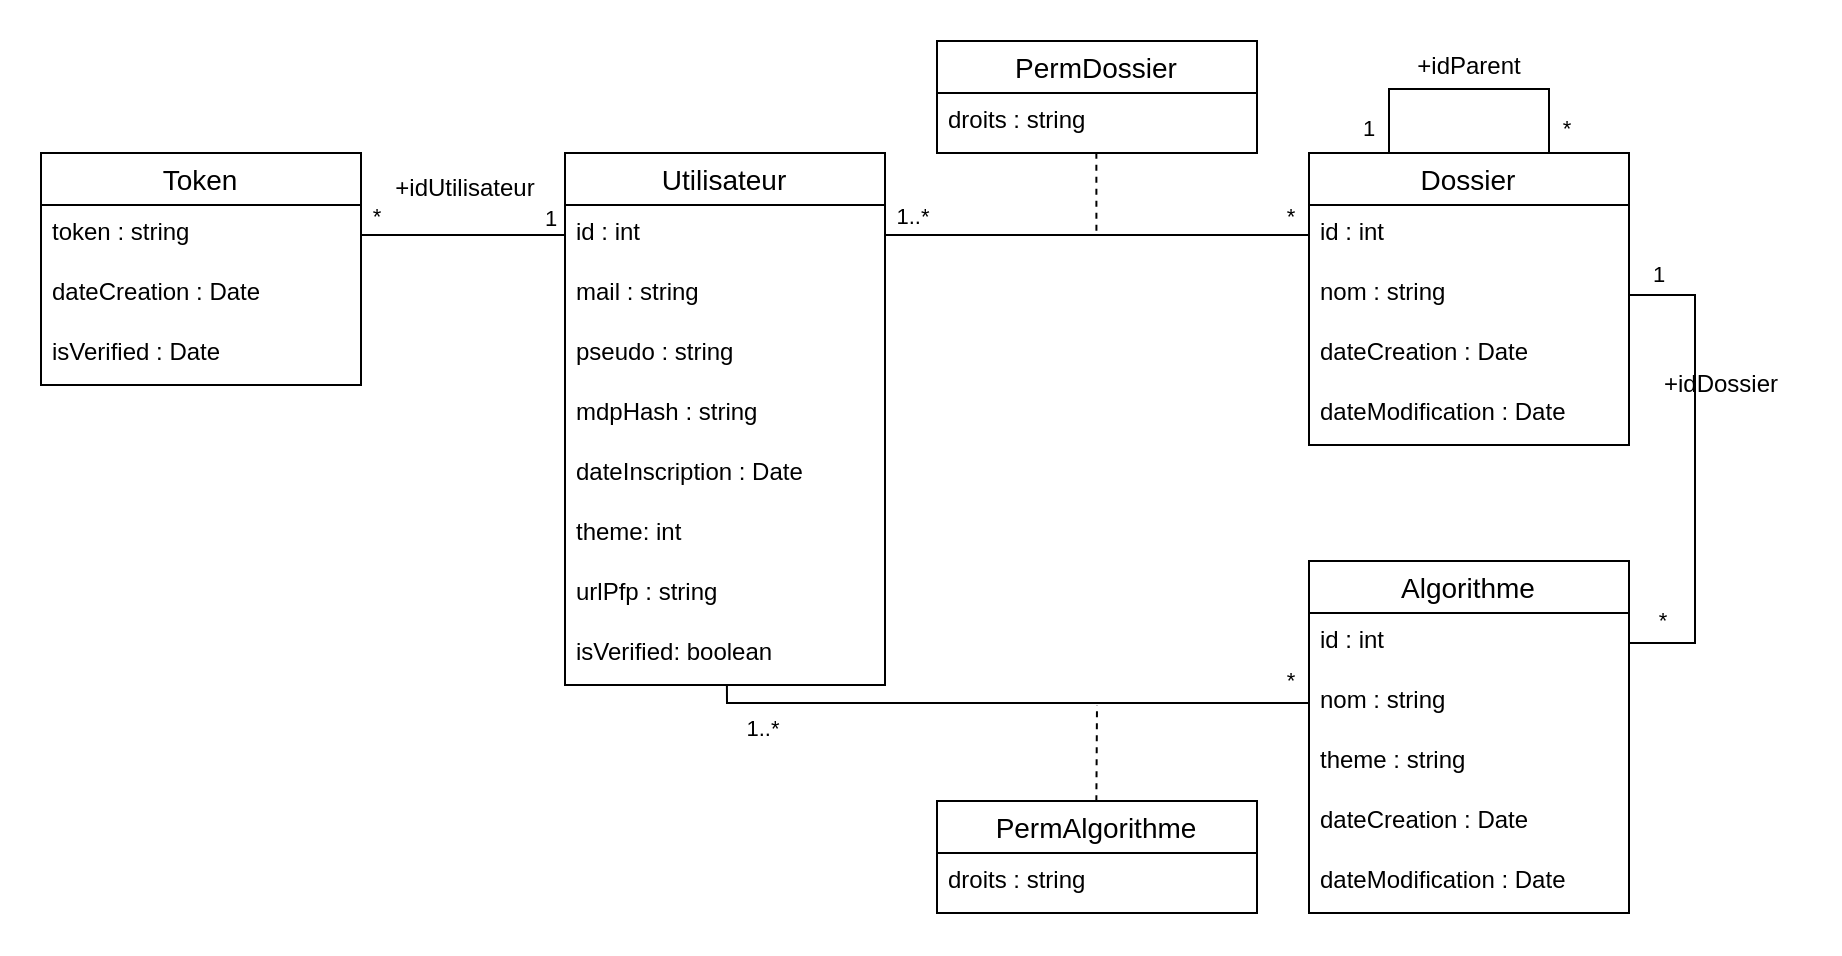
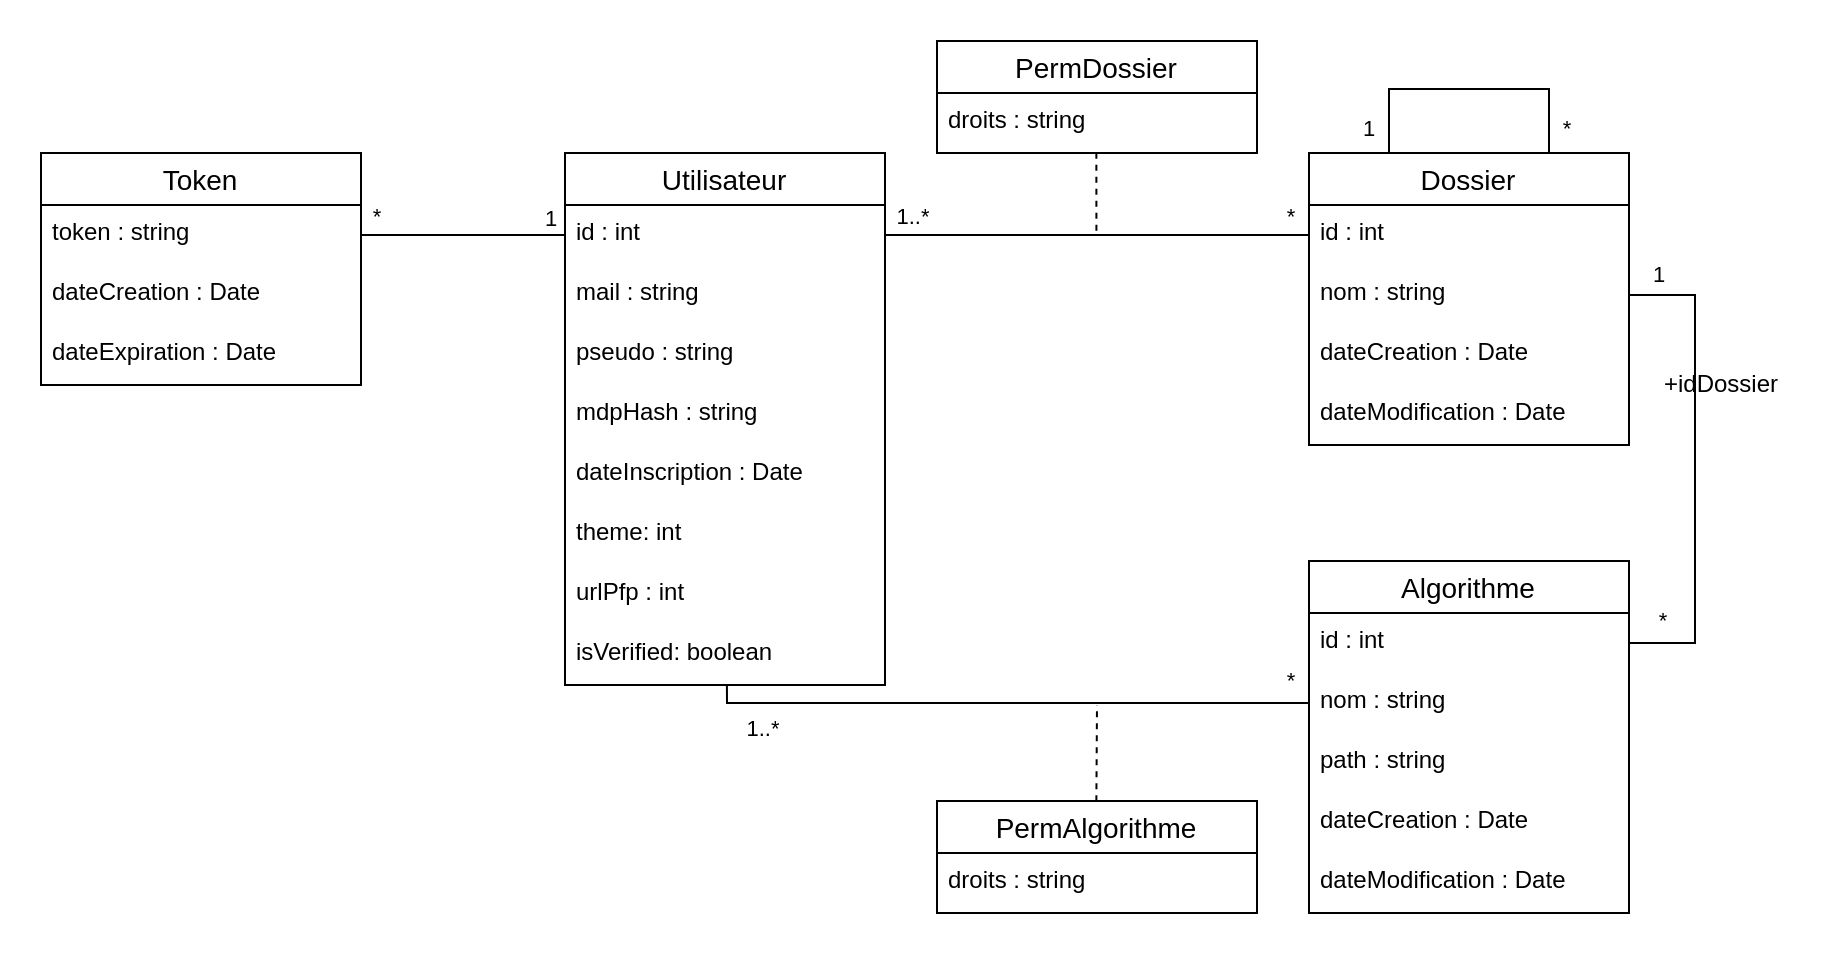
node "+idParent": removed
node "+idUtilisateur": removed
node "isVerified : Date": label "isVerified : Date" -> "dateExpiration : Date"
node "urlPfp : string": label "urlPfp : string" -> "urlPfp : int"
node "theme : string": label "theme : string" -> "path : string"
